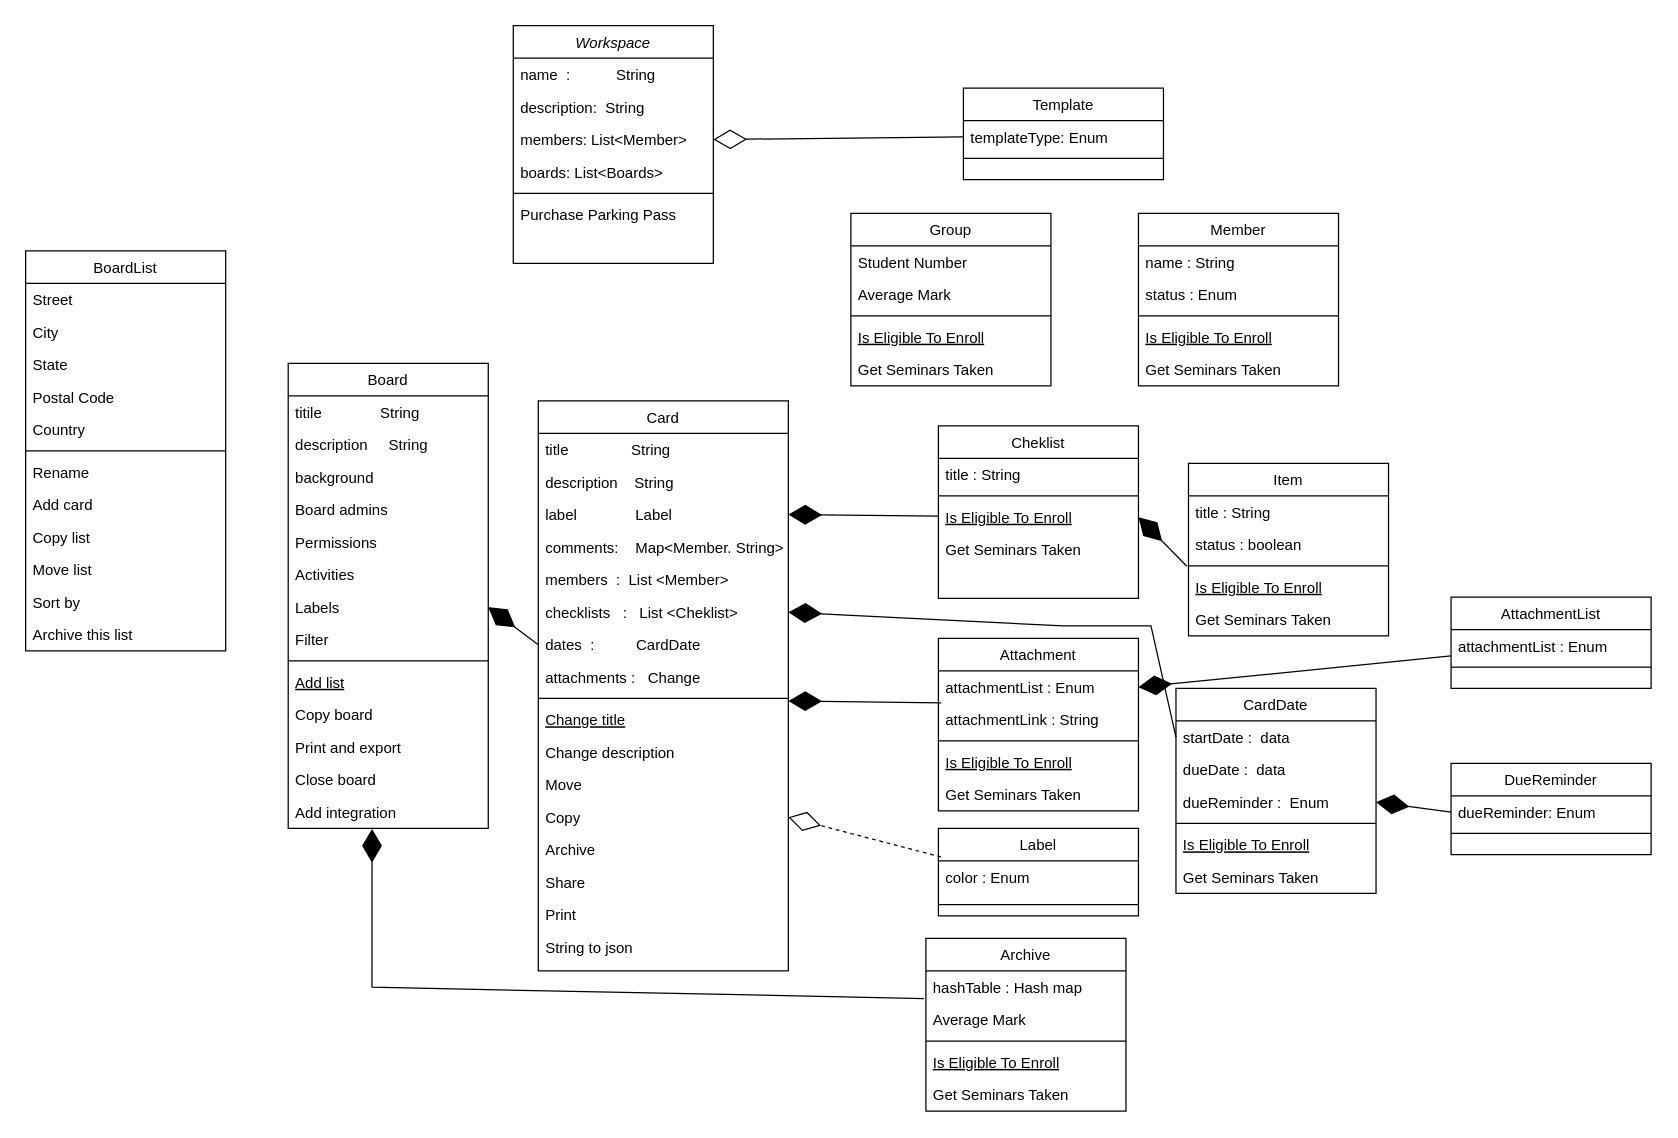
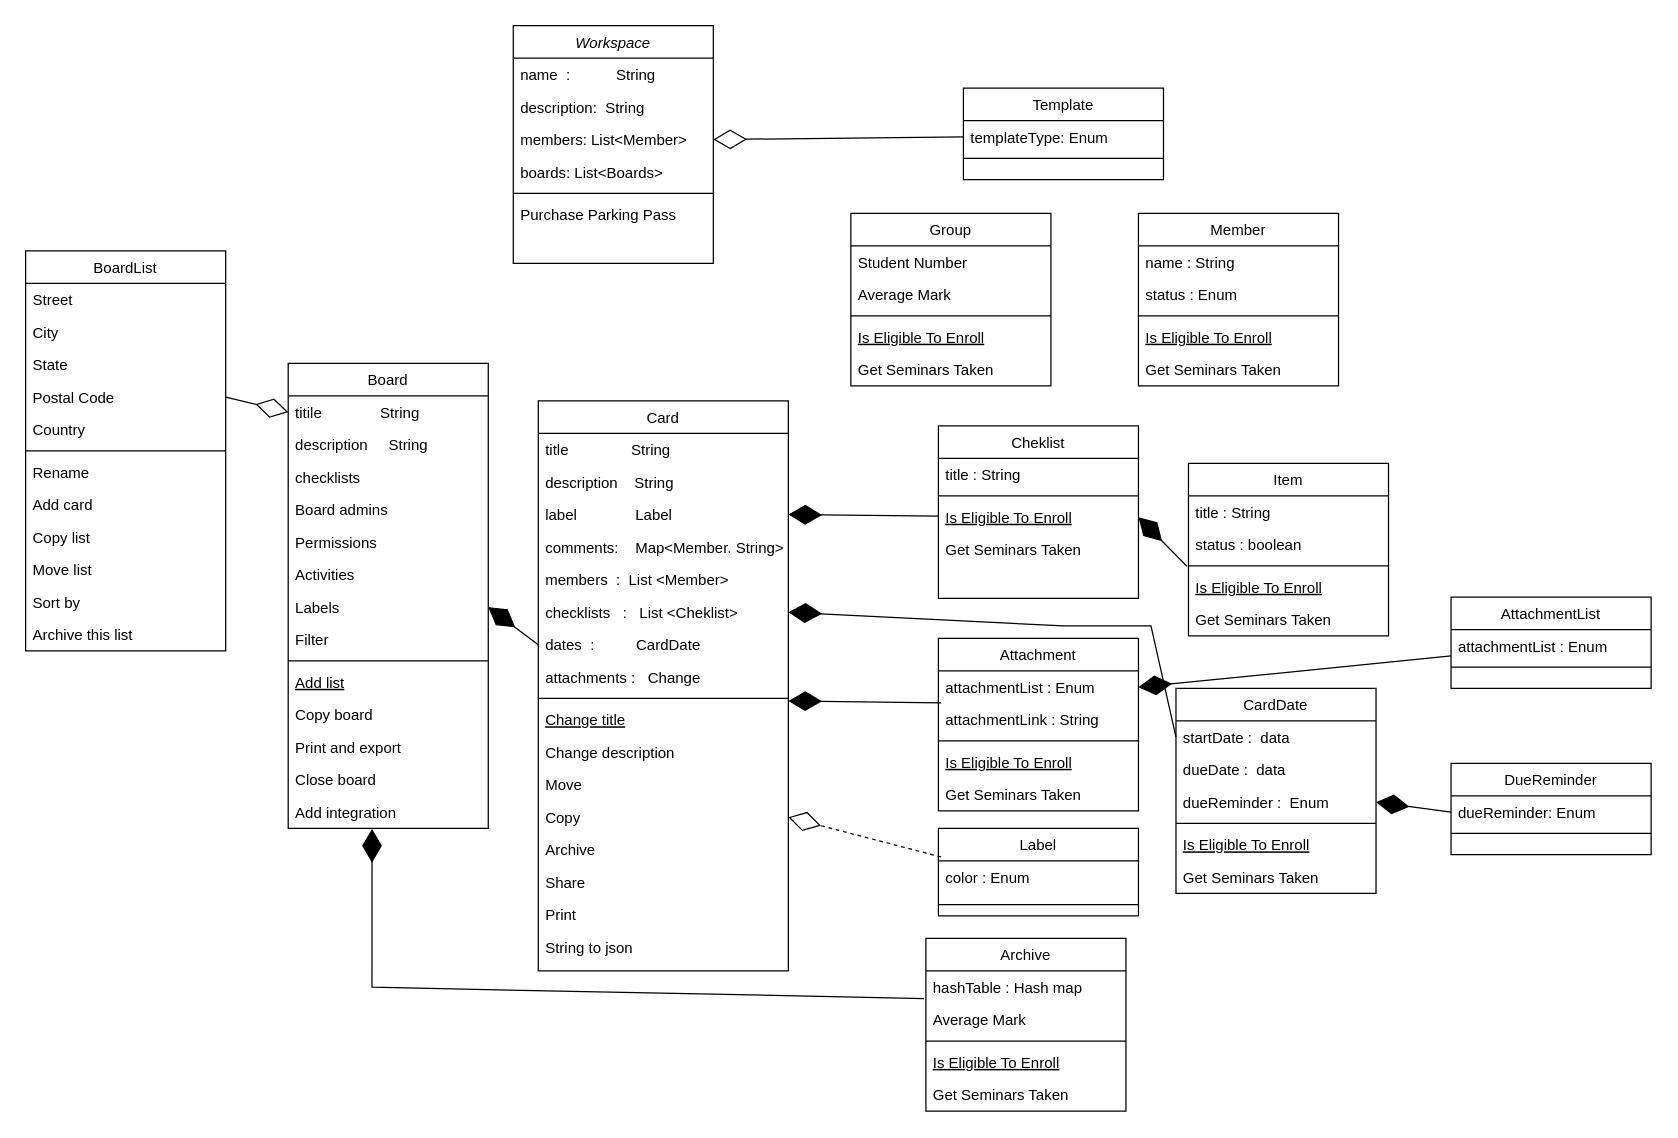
edge "Postal Code" -> "titile String": added
node "background": label "background" -> "checklists"
